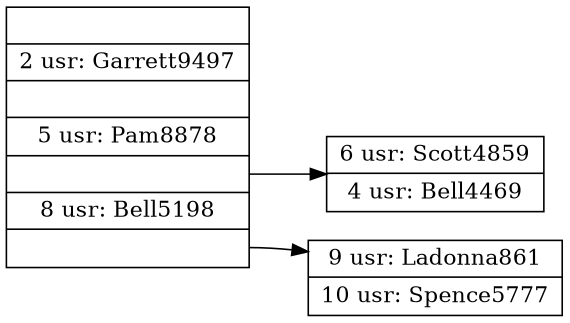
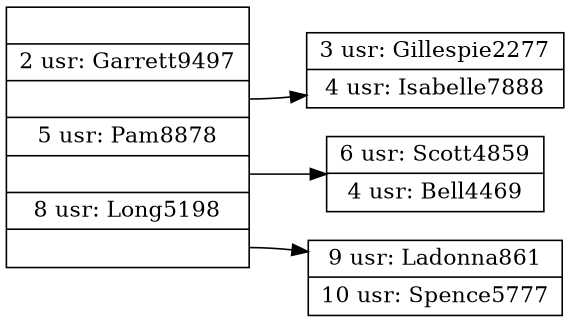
node "3 usr: Gillespie2277": added
node "2 usr: Garrett9497": text "8 usr: Bell5198" -> "8 usr: Long5198"
